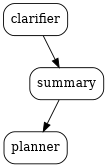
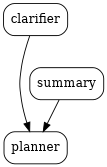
edge "clarifier" -> "summary": now "clarifier" -> "planner"
